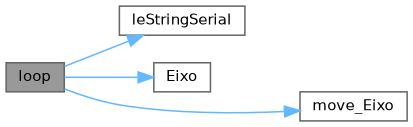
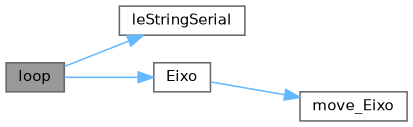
edge "loop" -> "move_Eixo": now "Eixo" -> "move_Eixo"
